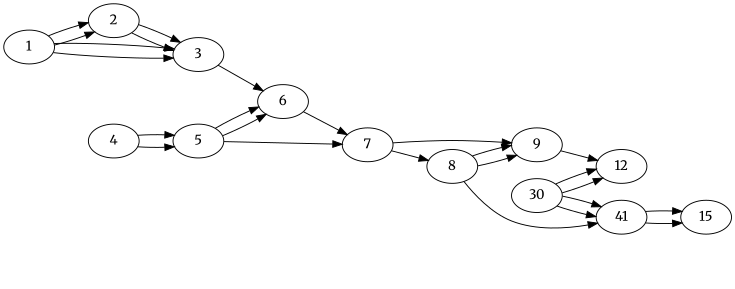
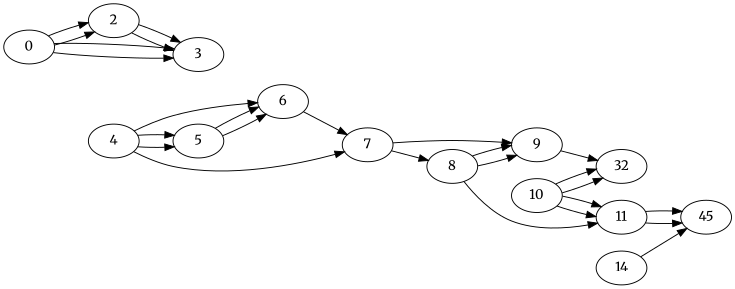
node "1": label "1" -> "0"
edge "3" -> "6": now "4" -> "6"
edge "5" -> "7": now "4" -> "7"
node "12": label "12" -> "32"
node "30": label "30" -> "10"
node "41": label "41" -> "11"
node "15": label "15" -> "45"
node "14": added
